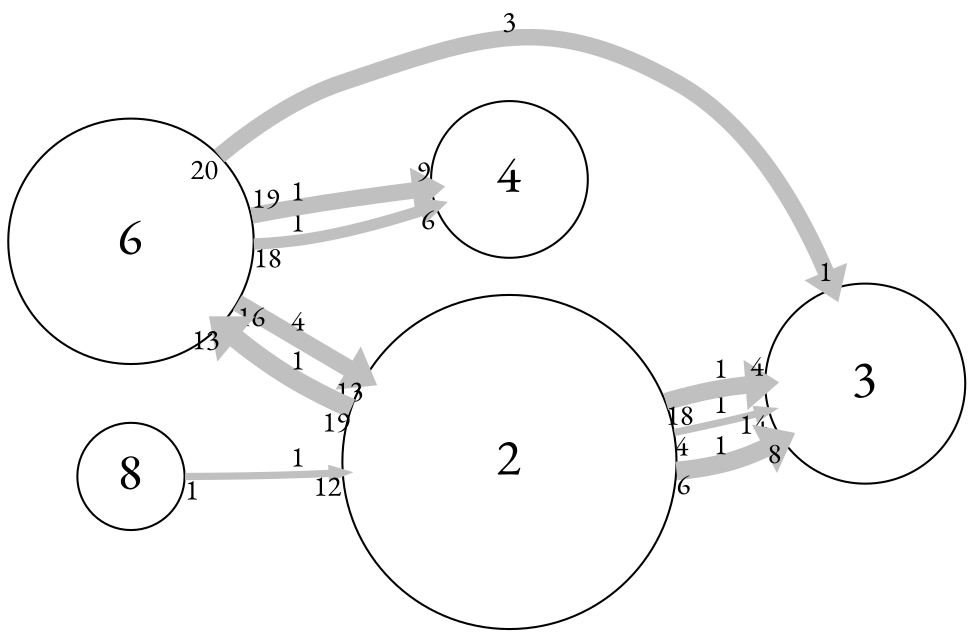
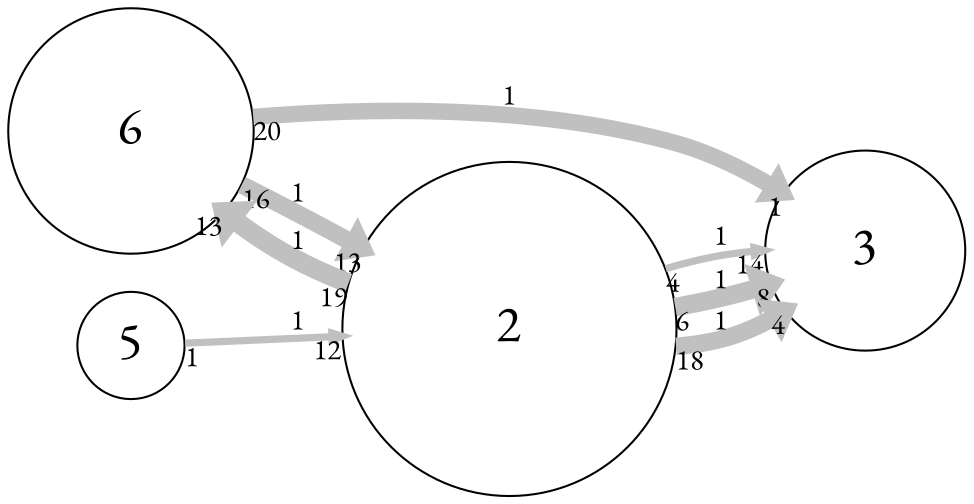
edge "6" -> "3": label "3" -> "1"
node "4": removed
edge "6" -> "2": label "4" -> "1"
node "8": label "8" -> "5"
